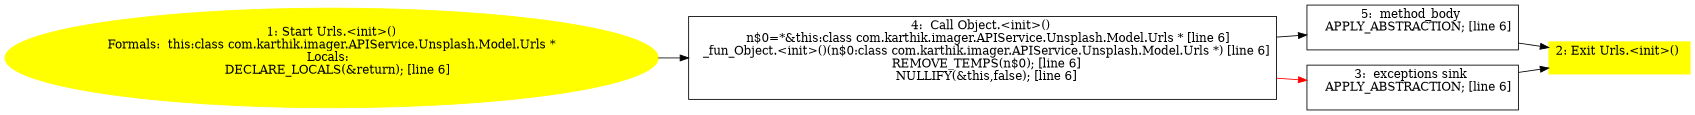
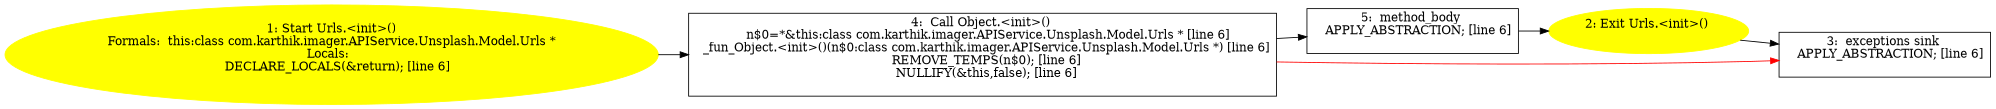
node "2: Exit Urls.<init>()": shape box -> ellipse
edge "3:  exceptions sink APPLY_ABSTRACTION; [line 6]" -> "2: Exit Urls.<init>()": reversed
